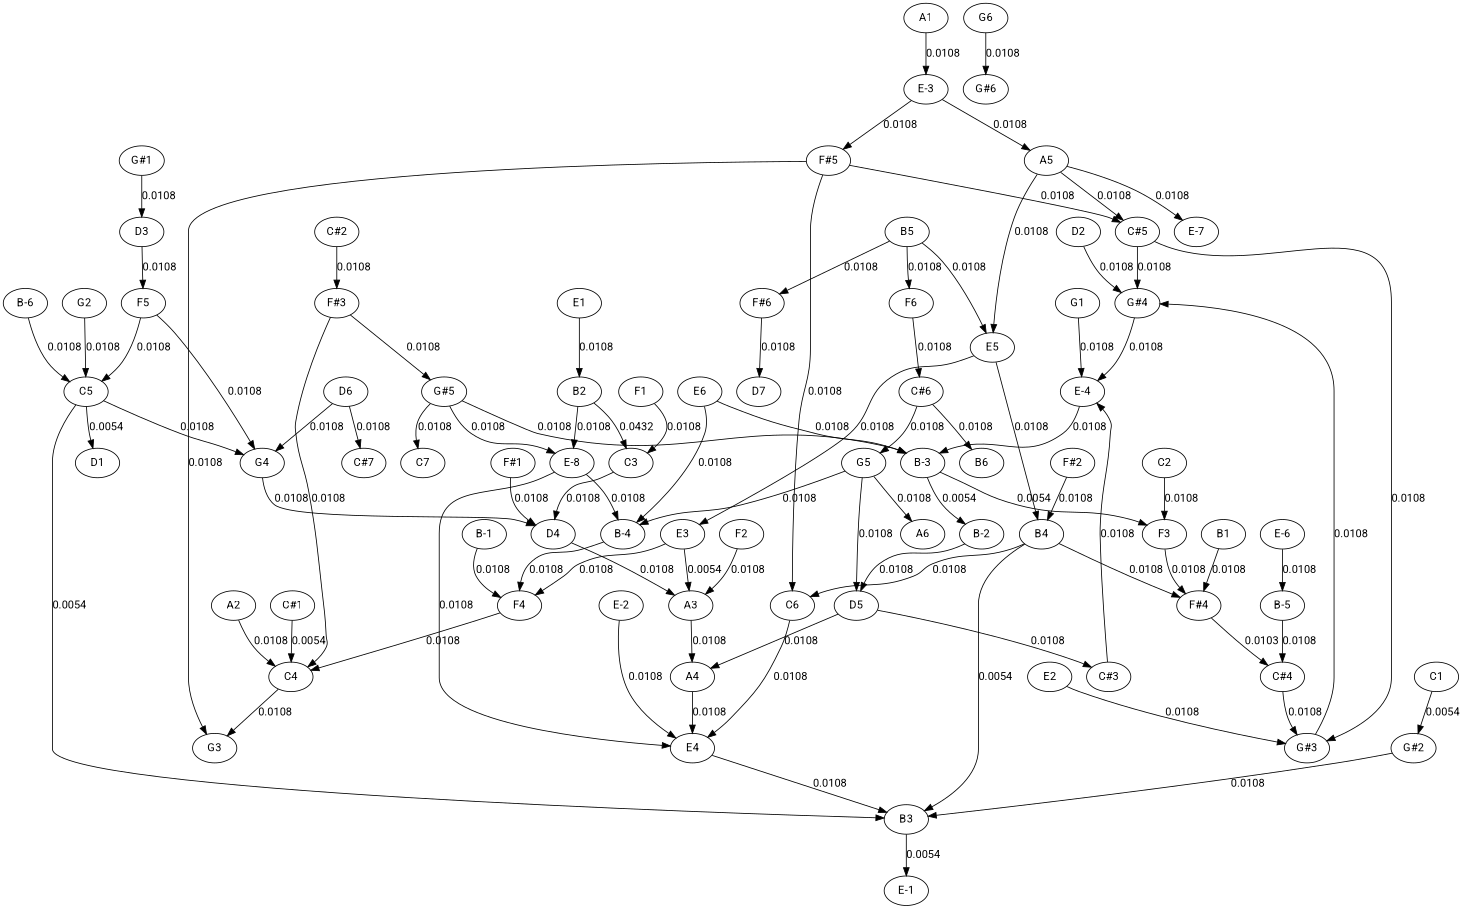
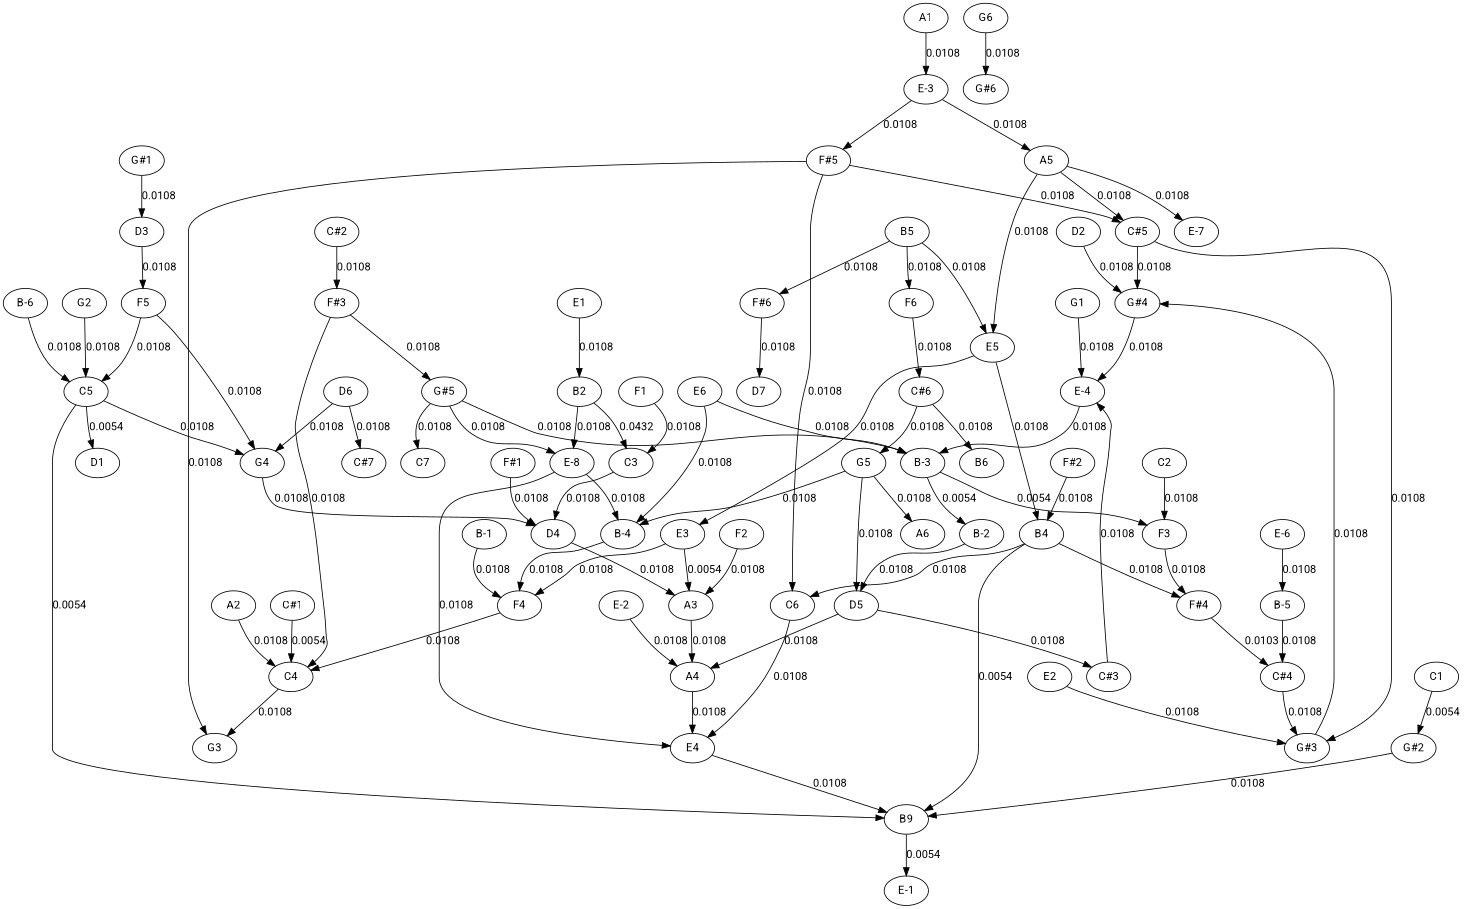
node "B1": removed
edge "E-2" -- "E4": now "E-2" -- "A4"
node "B3": label "B3" -> "B9"
